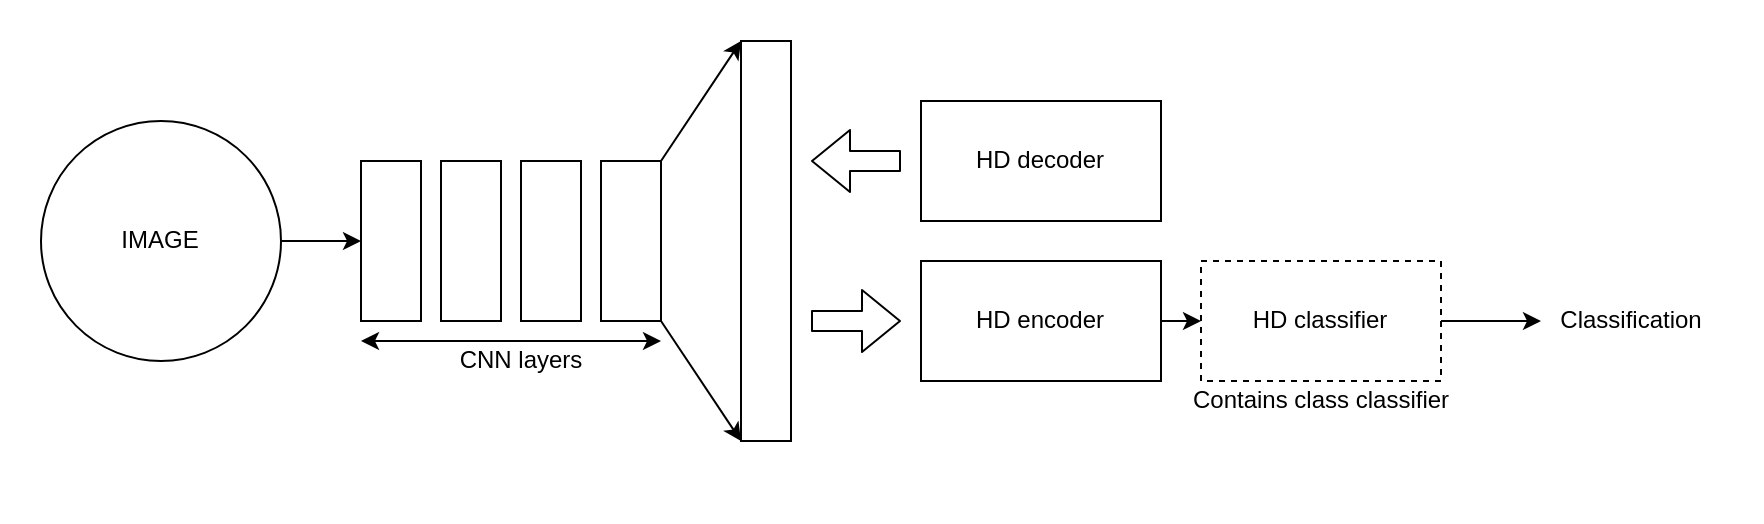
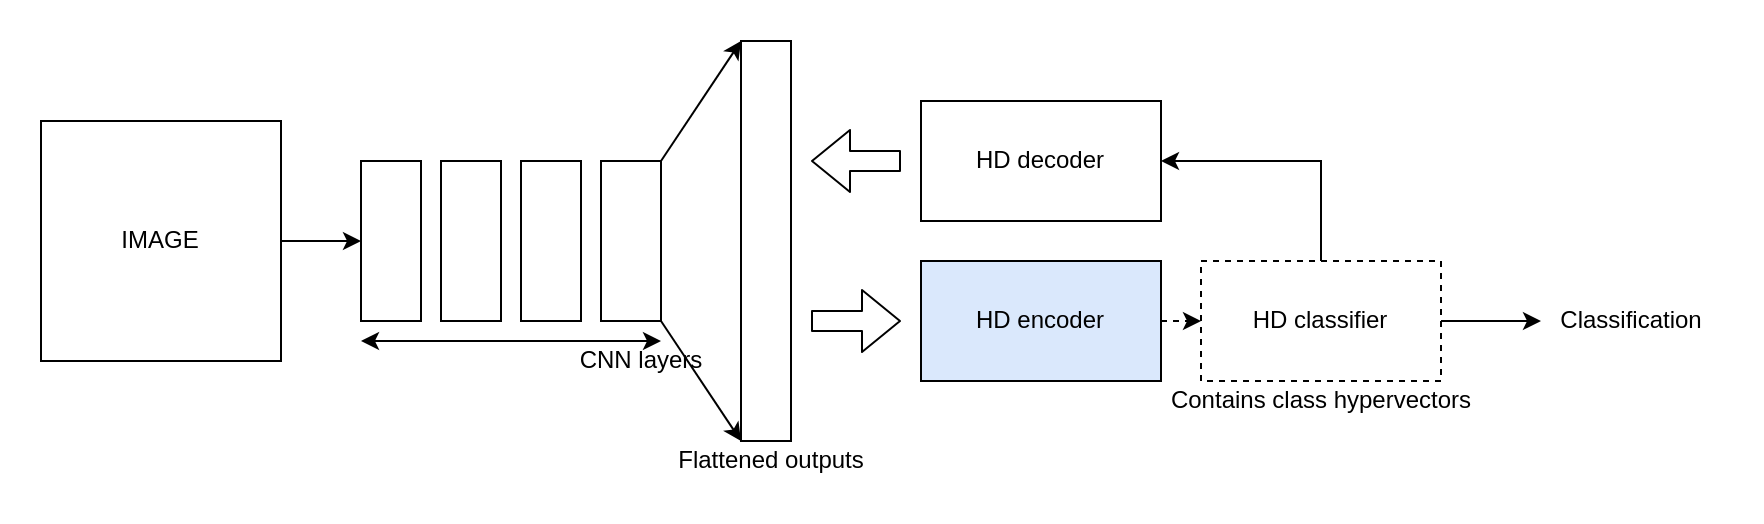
edge "HD classifier" -> "HD decoder": added
node "IMAGE": shape ellipse -> rectangle
node "HD encoder": fillcolor #ffffff -> #dae8fc
edge "HD encoder" -> "HD classifier": style solid -> dashed
node "CNN layers": moved (521, 361) -> (641, 361)
node "Contains class classifier": label "Contains class classifier" -> "Contains class hypervectors"
node "Flattened outputs": added
